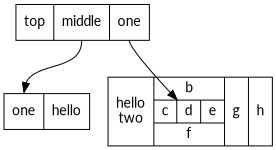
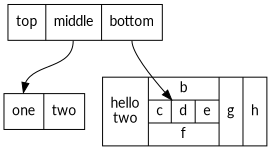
node "top": text "one" -> "bottom"
node "one": text "hello" -> "two"
